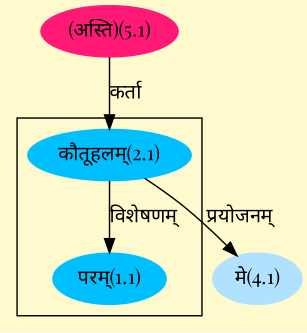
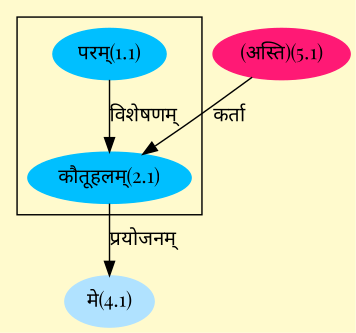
edge "कौतूहलम्(2.1)" -> "परम्(1.1)": reversed
